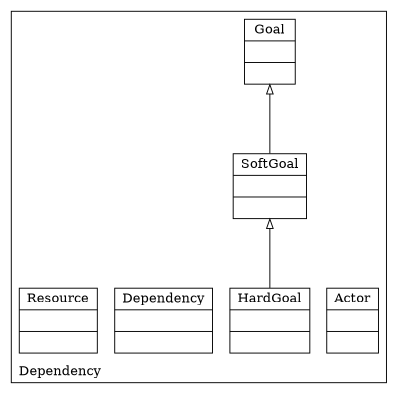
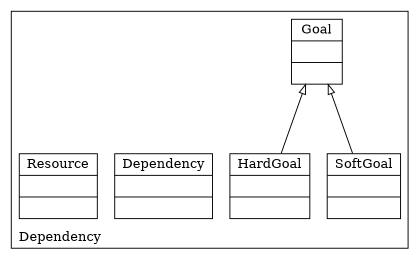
edge "HardGoal" -> "SoftGoal": now "HardGoal" -> "Goal"
node "Actor": removed
